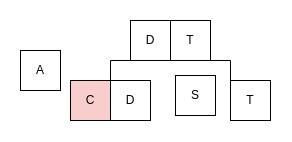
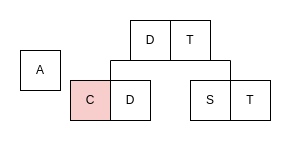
node "S": moved (196, 96) -> (211, 101)
